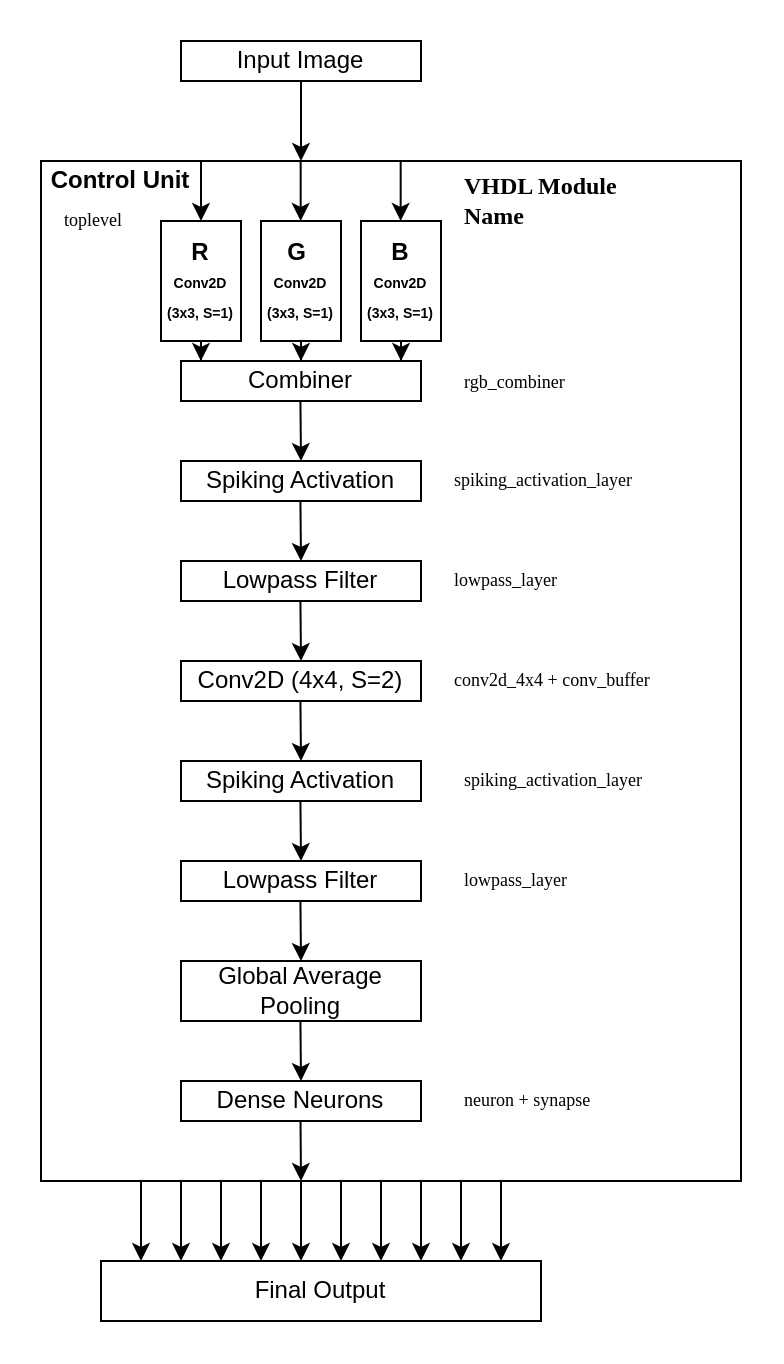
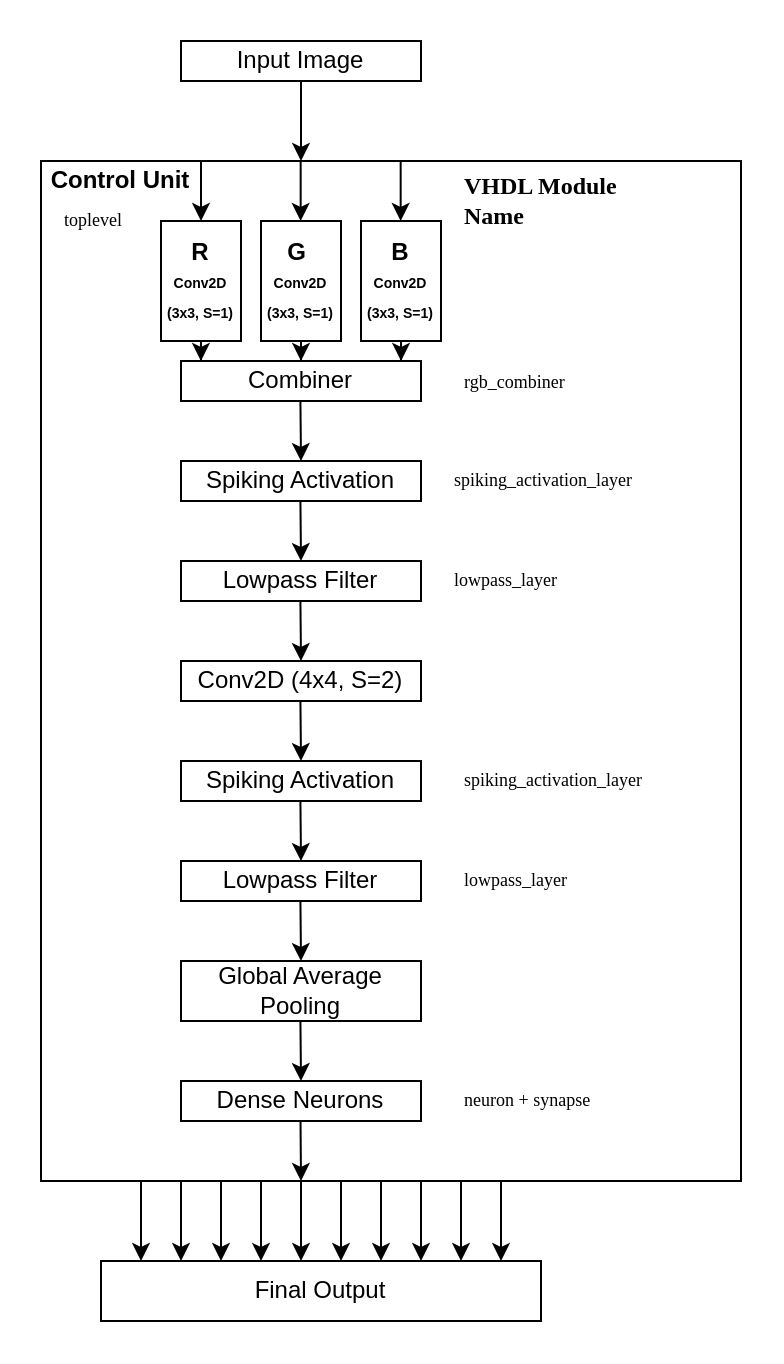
node "conv2d_4x4 + conv_buffer": removed
